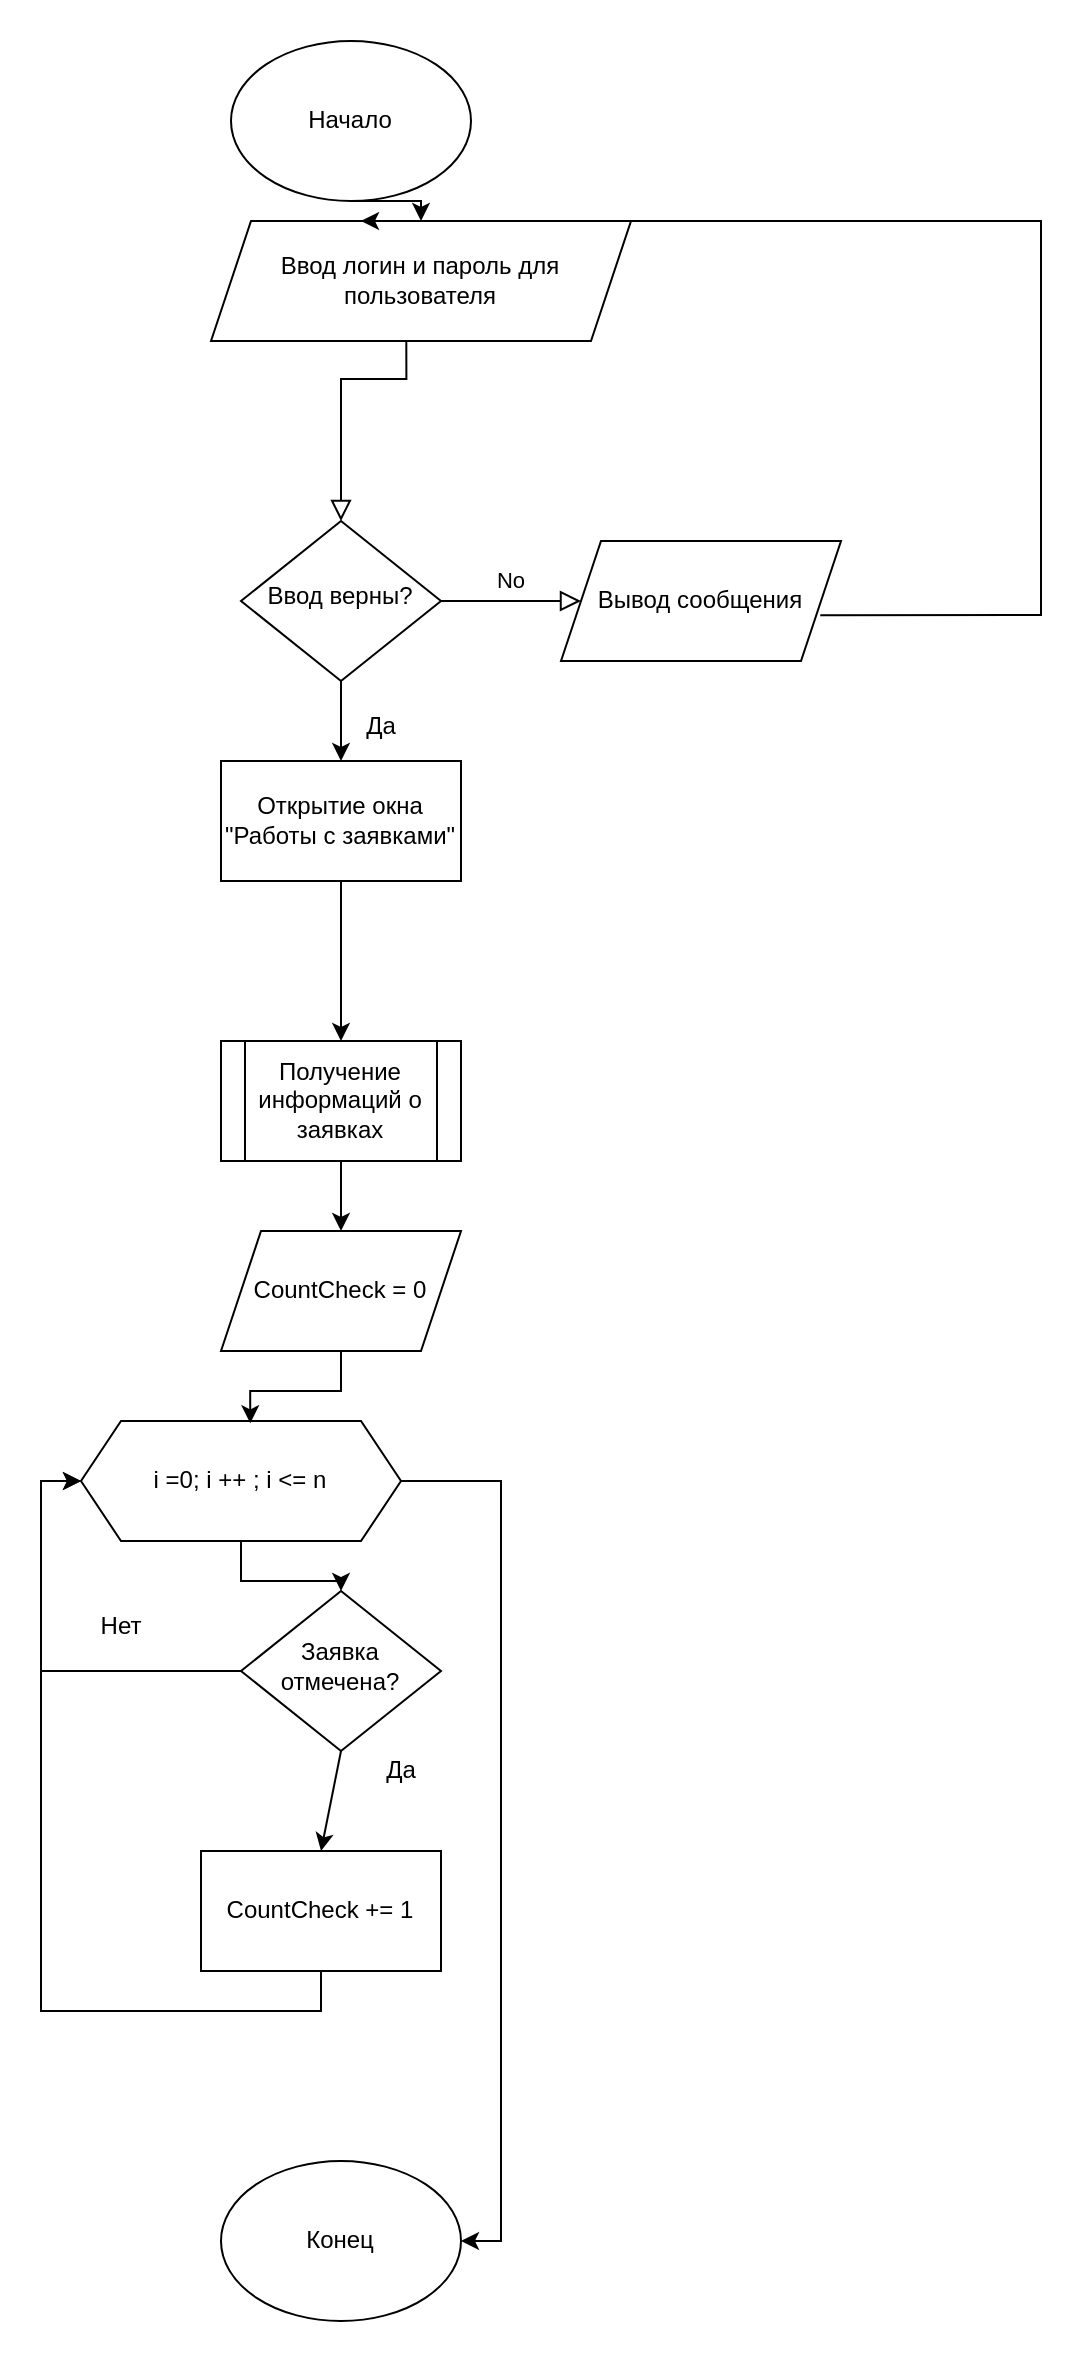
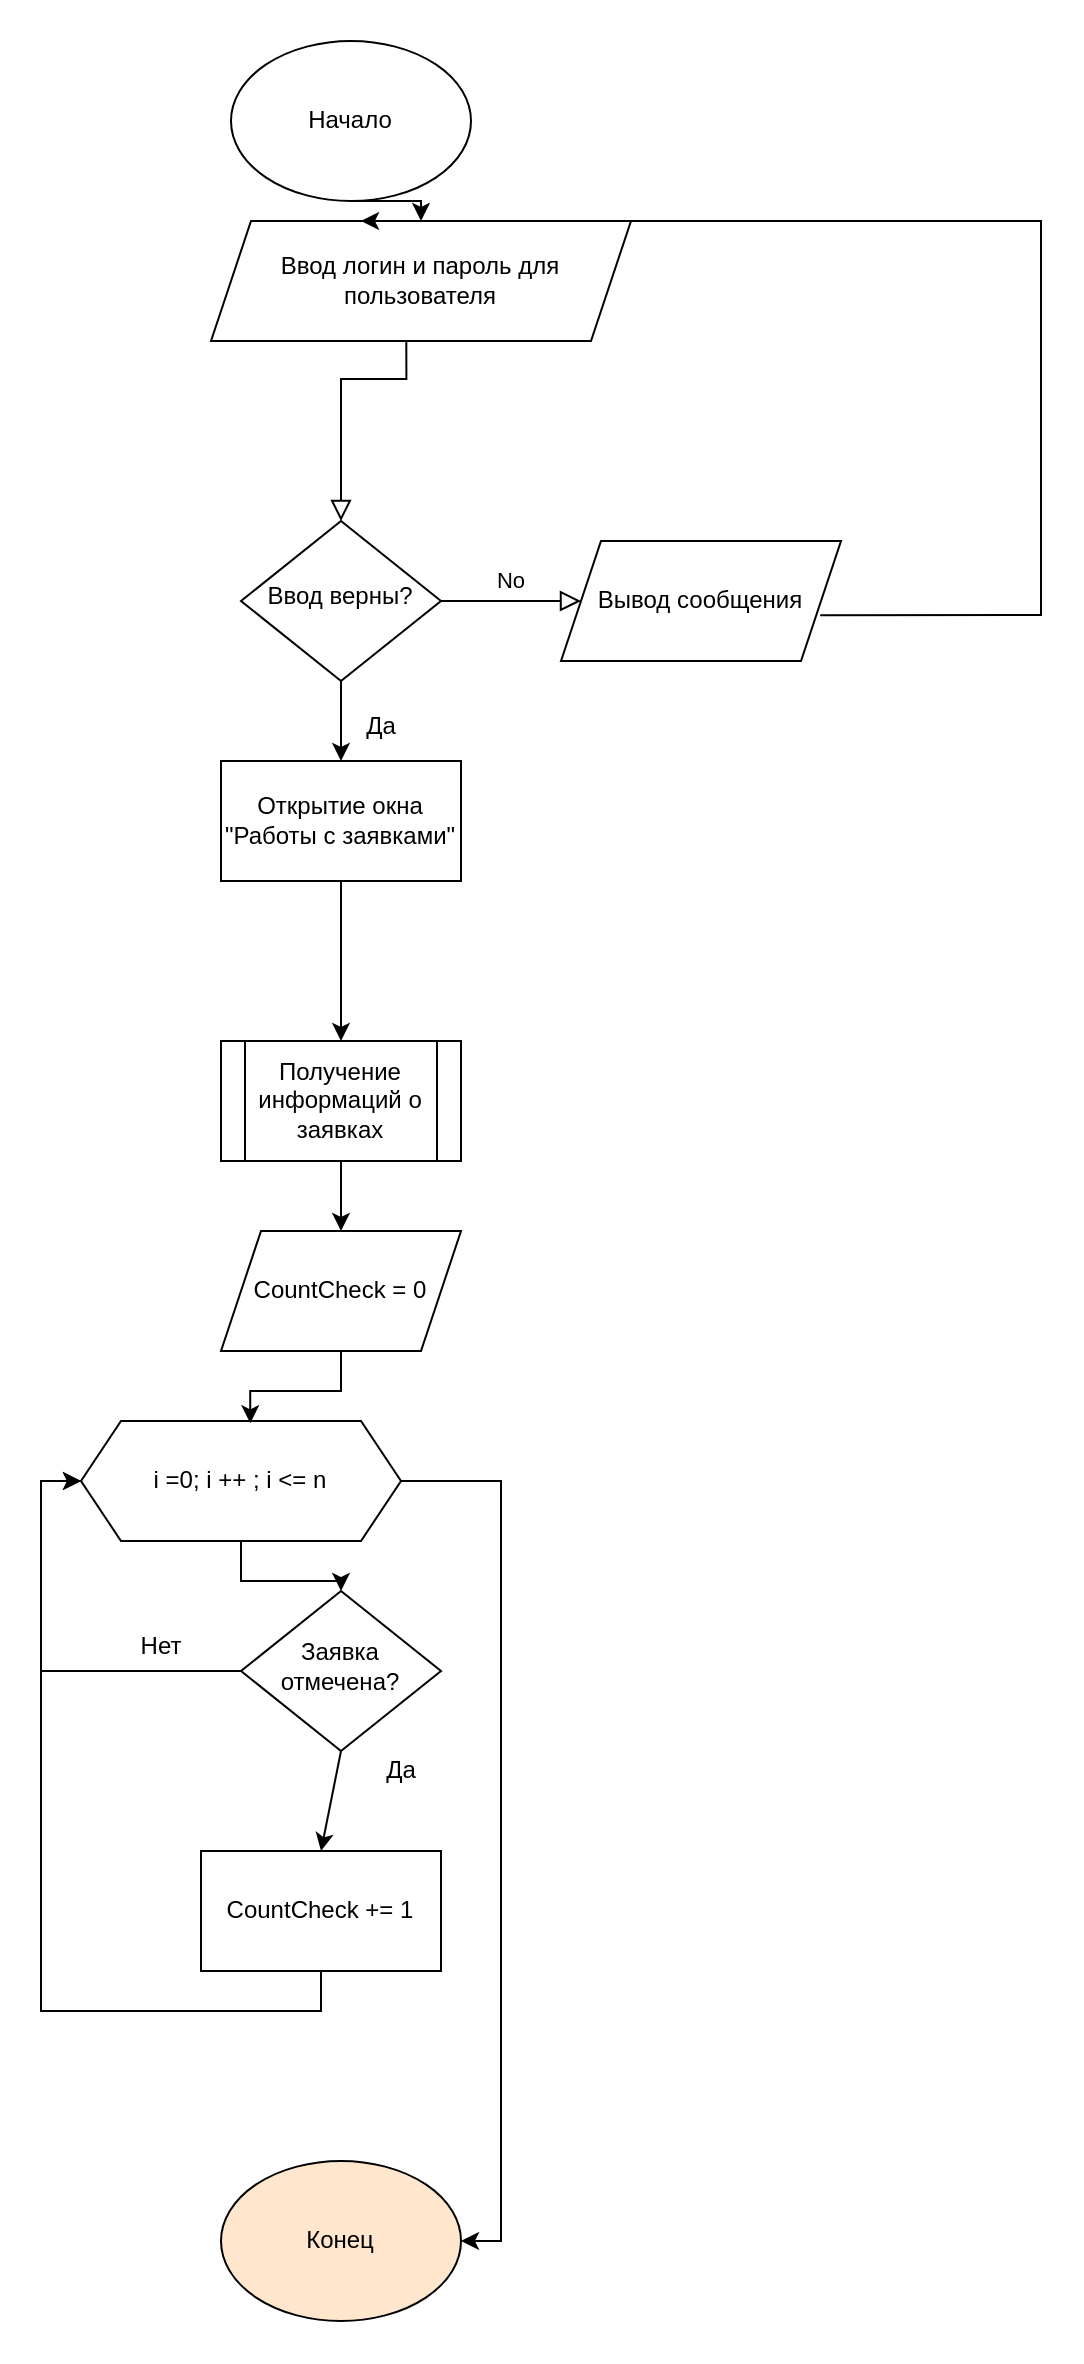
node "Нет": moved (121, 1627) -> (161, 1647)
node "Конец": fillcolor #ffffff -> #ffe6cc
